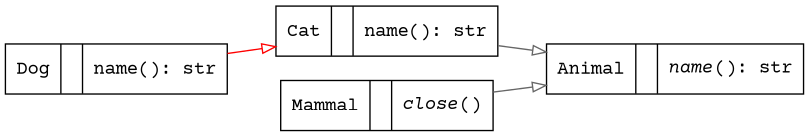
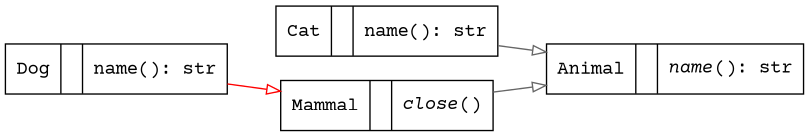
edge "Dog" -> "Cat": now "Dog" -> "Mammal"
